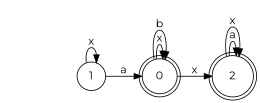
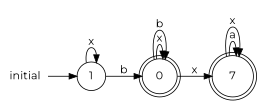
edge "1" -> "0": label "a" -> "b"
node "initial": added
node "2": label "2" -> "7"
